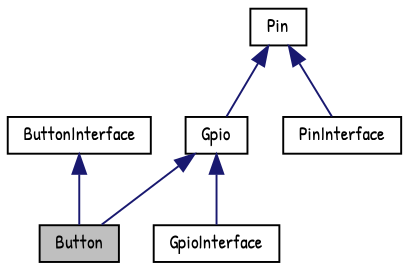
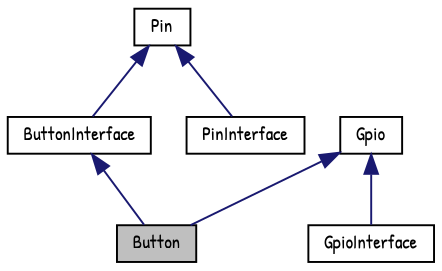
edge "Gpio" -> "Pin": now "ButtonInterface" -> "Pin"
